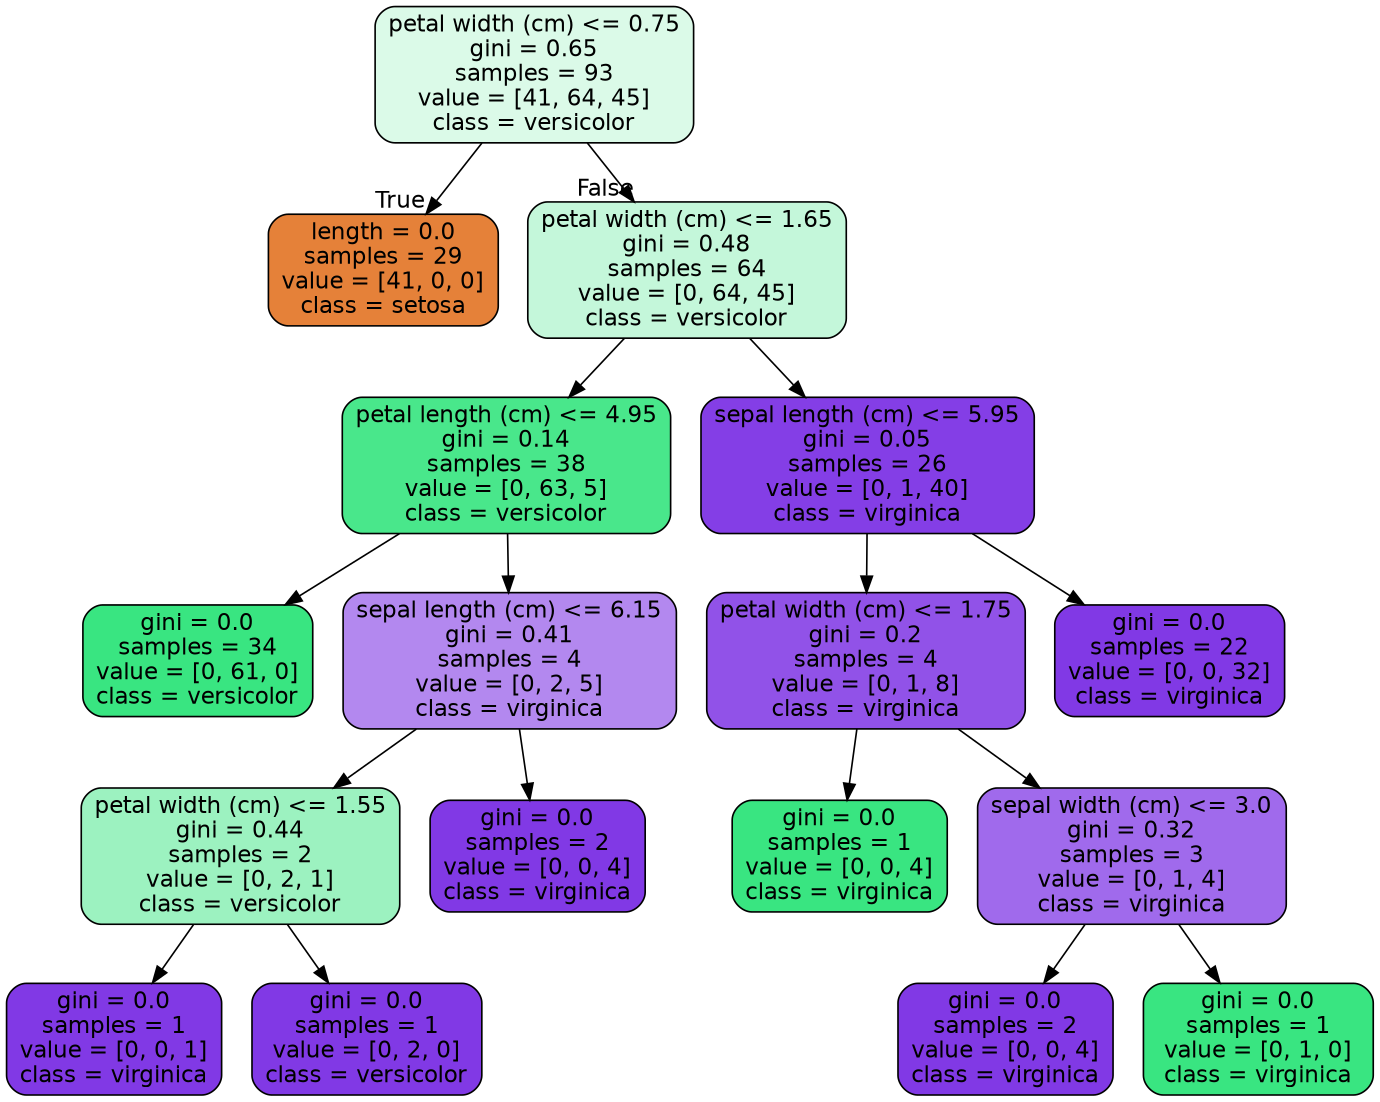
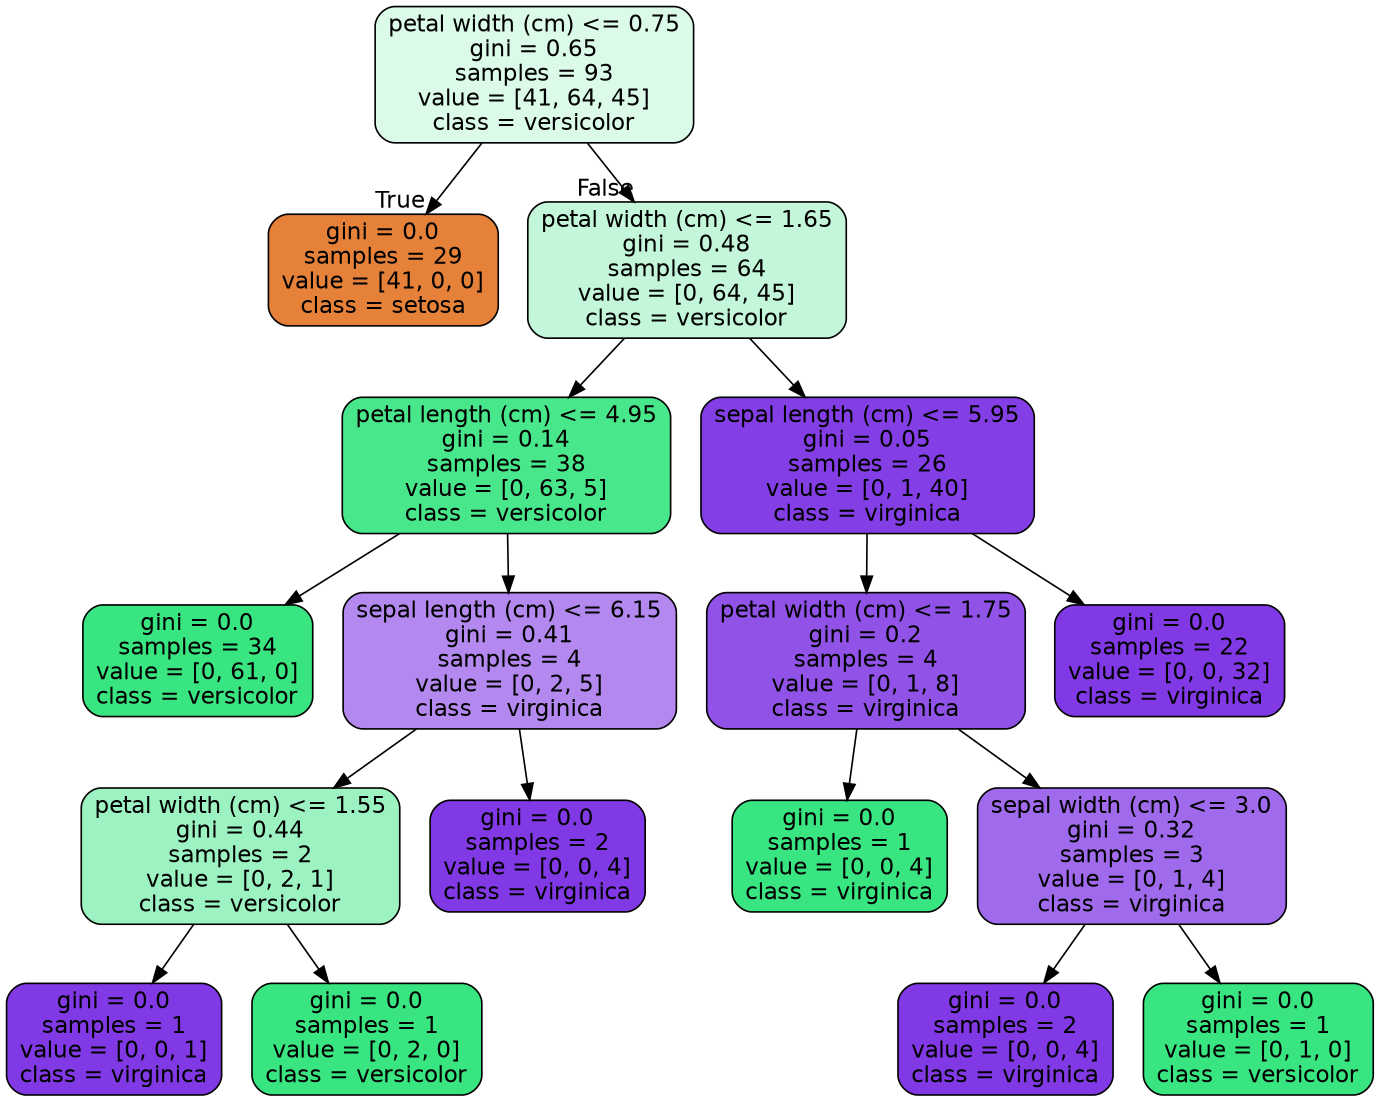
node "length = 0.0 samples = 29 value = [41, 0, 0] class = setosa": label "length = 0.0 samples = 29 value = [41, 0, 0] class = setosa" -> "gini = 0.0 samples = 29 value = [41, 0, 0] class = setosa"
node "gini = 0.0 samples = 1 value = [0, 2, 0] class = versicolor": fillcolor #8139e5 -> #39e581
node "gini = 0.0 samples = 1 value = [0, 1, 0] class = virginica": label "gini = 0.0 samples = 1 value = [0, 1, 0] class = virginica" -> "gini = 0.0 samples = 1 value = [0, 1, 0] class = versicolor"
